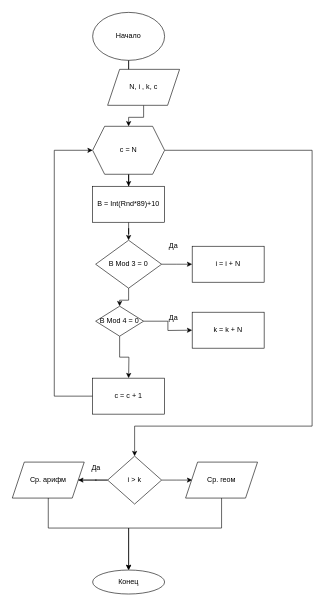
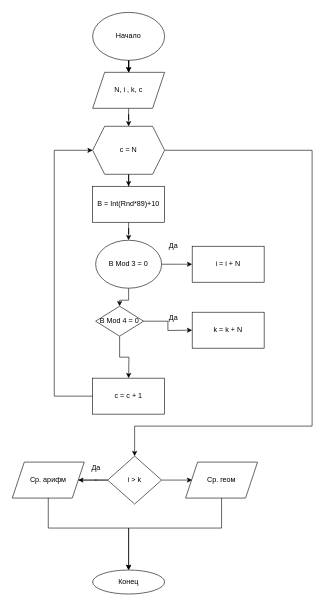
node "N, i , k, c": moved (144, 87) -> (129, 90)
node "B Mod 3 = 0": shape diamond -> ellipse
